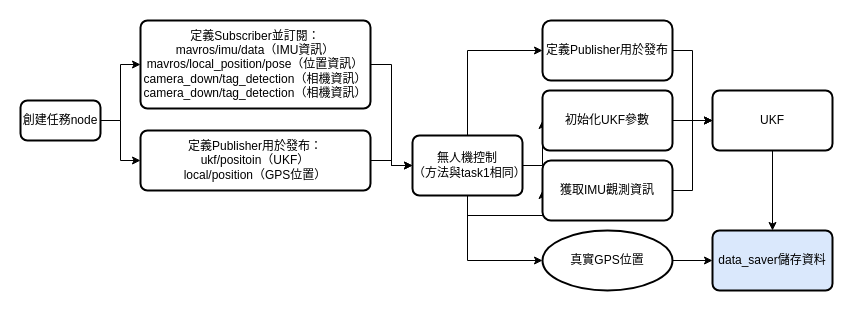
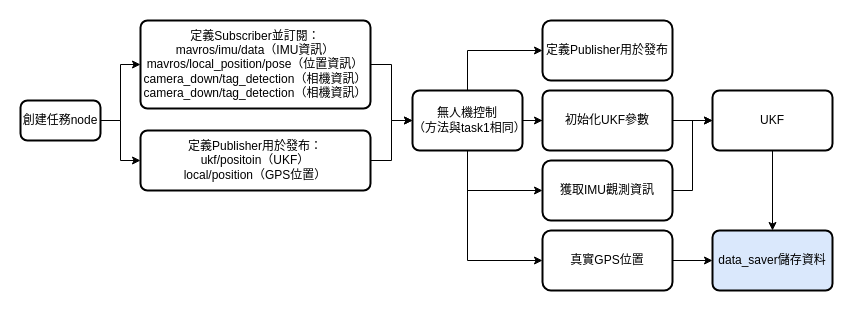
edge "定義Publisher用於發布" -> "UKF": removed
node "無人機控制 （方法與task1相同）": moved (468, 166) -> (468, 121)
node "真實GPS位置": shape ellipse -> rounded rectangle
